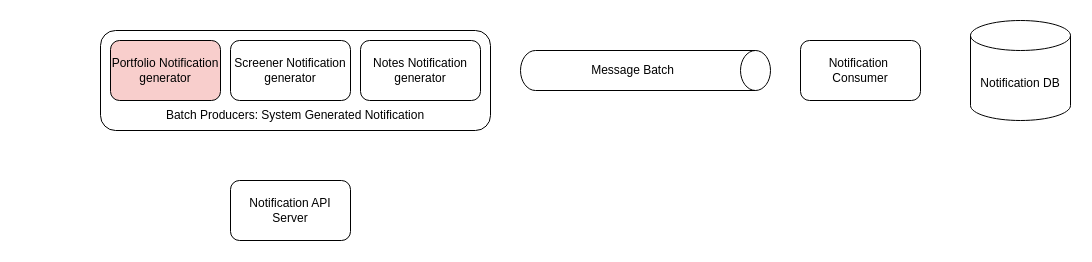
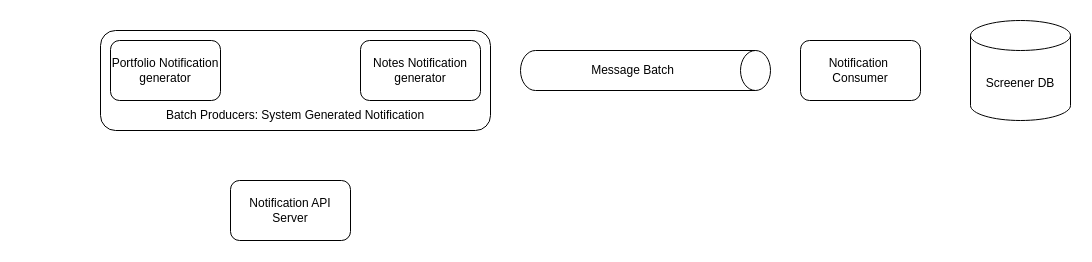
node "Portfolio Notification generator": fillcolor #f8cecc -> #ffffff
node "Screener Notification generator": removed
node "Notification DB": label "Notification DB" -> "Screener DB"
